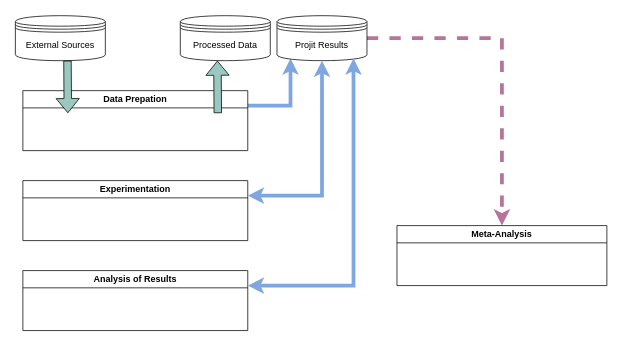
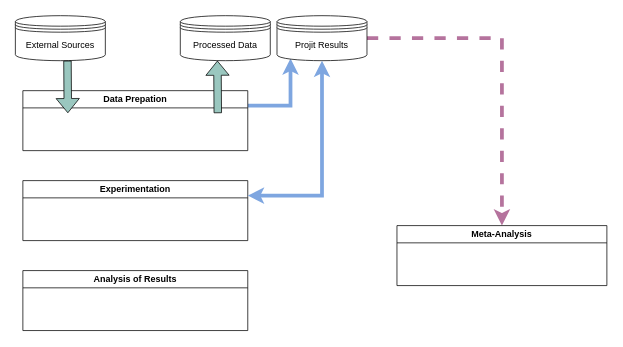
edge "Projit Results" -- "Analysis of Results": removed
